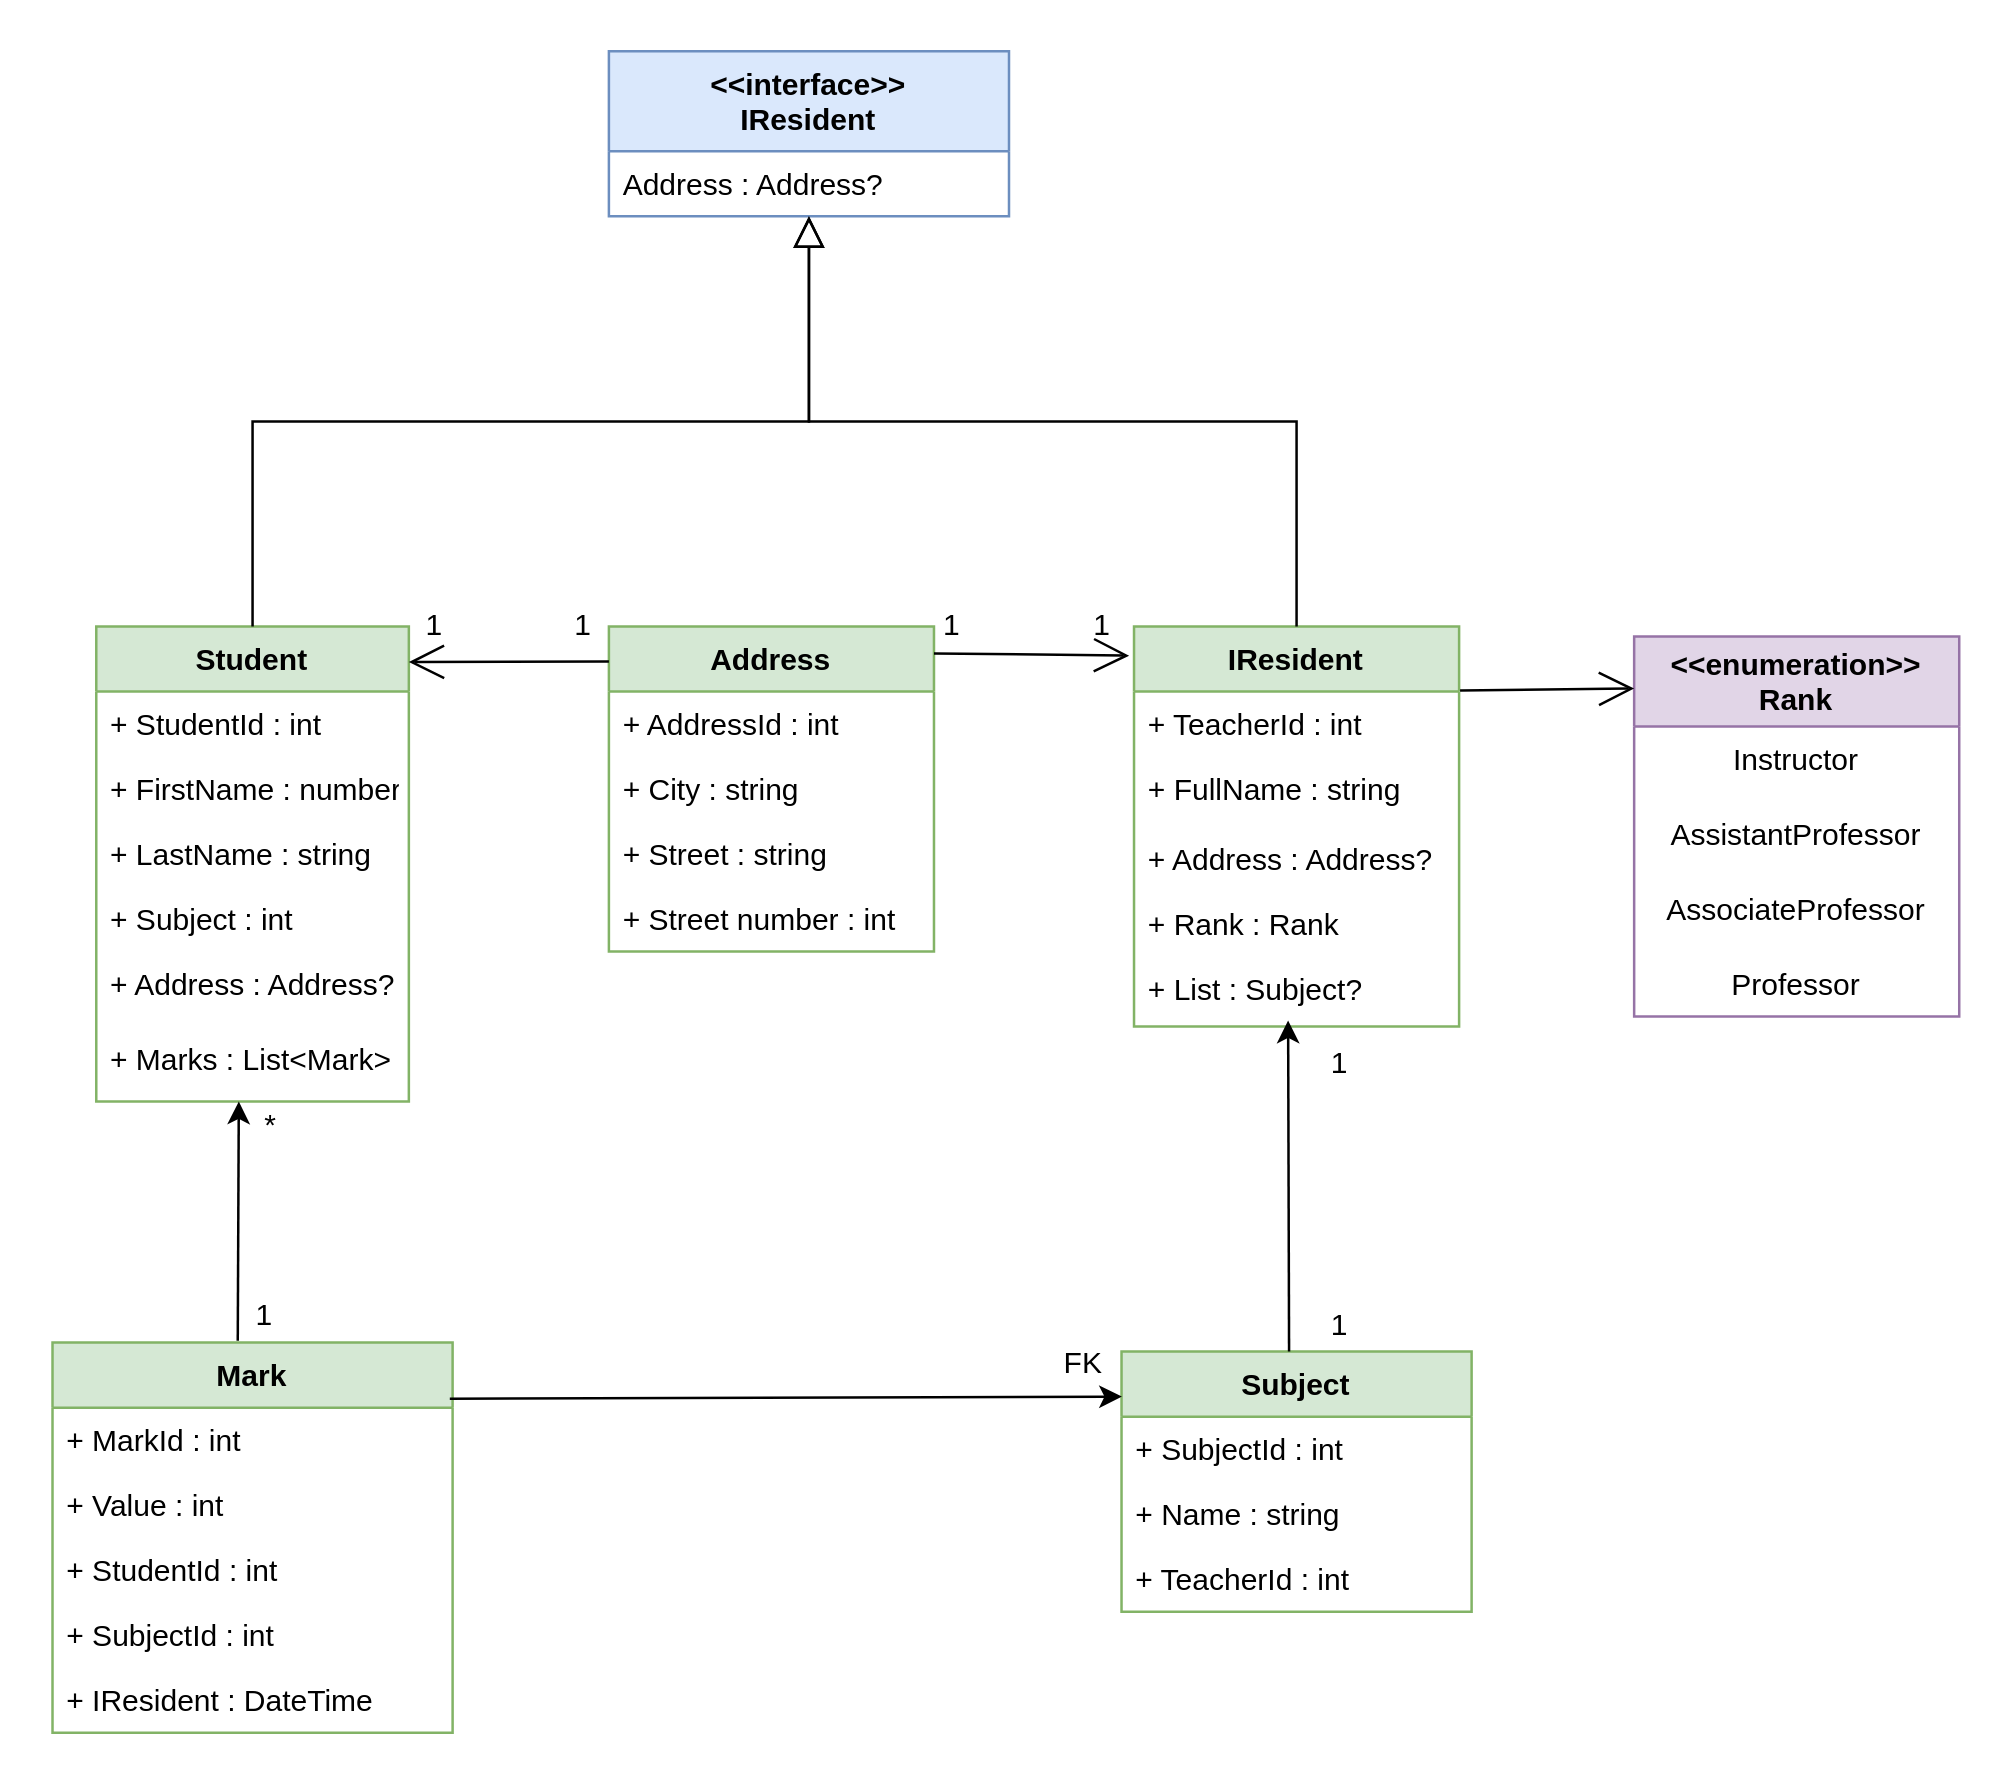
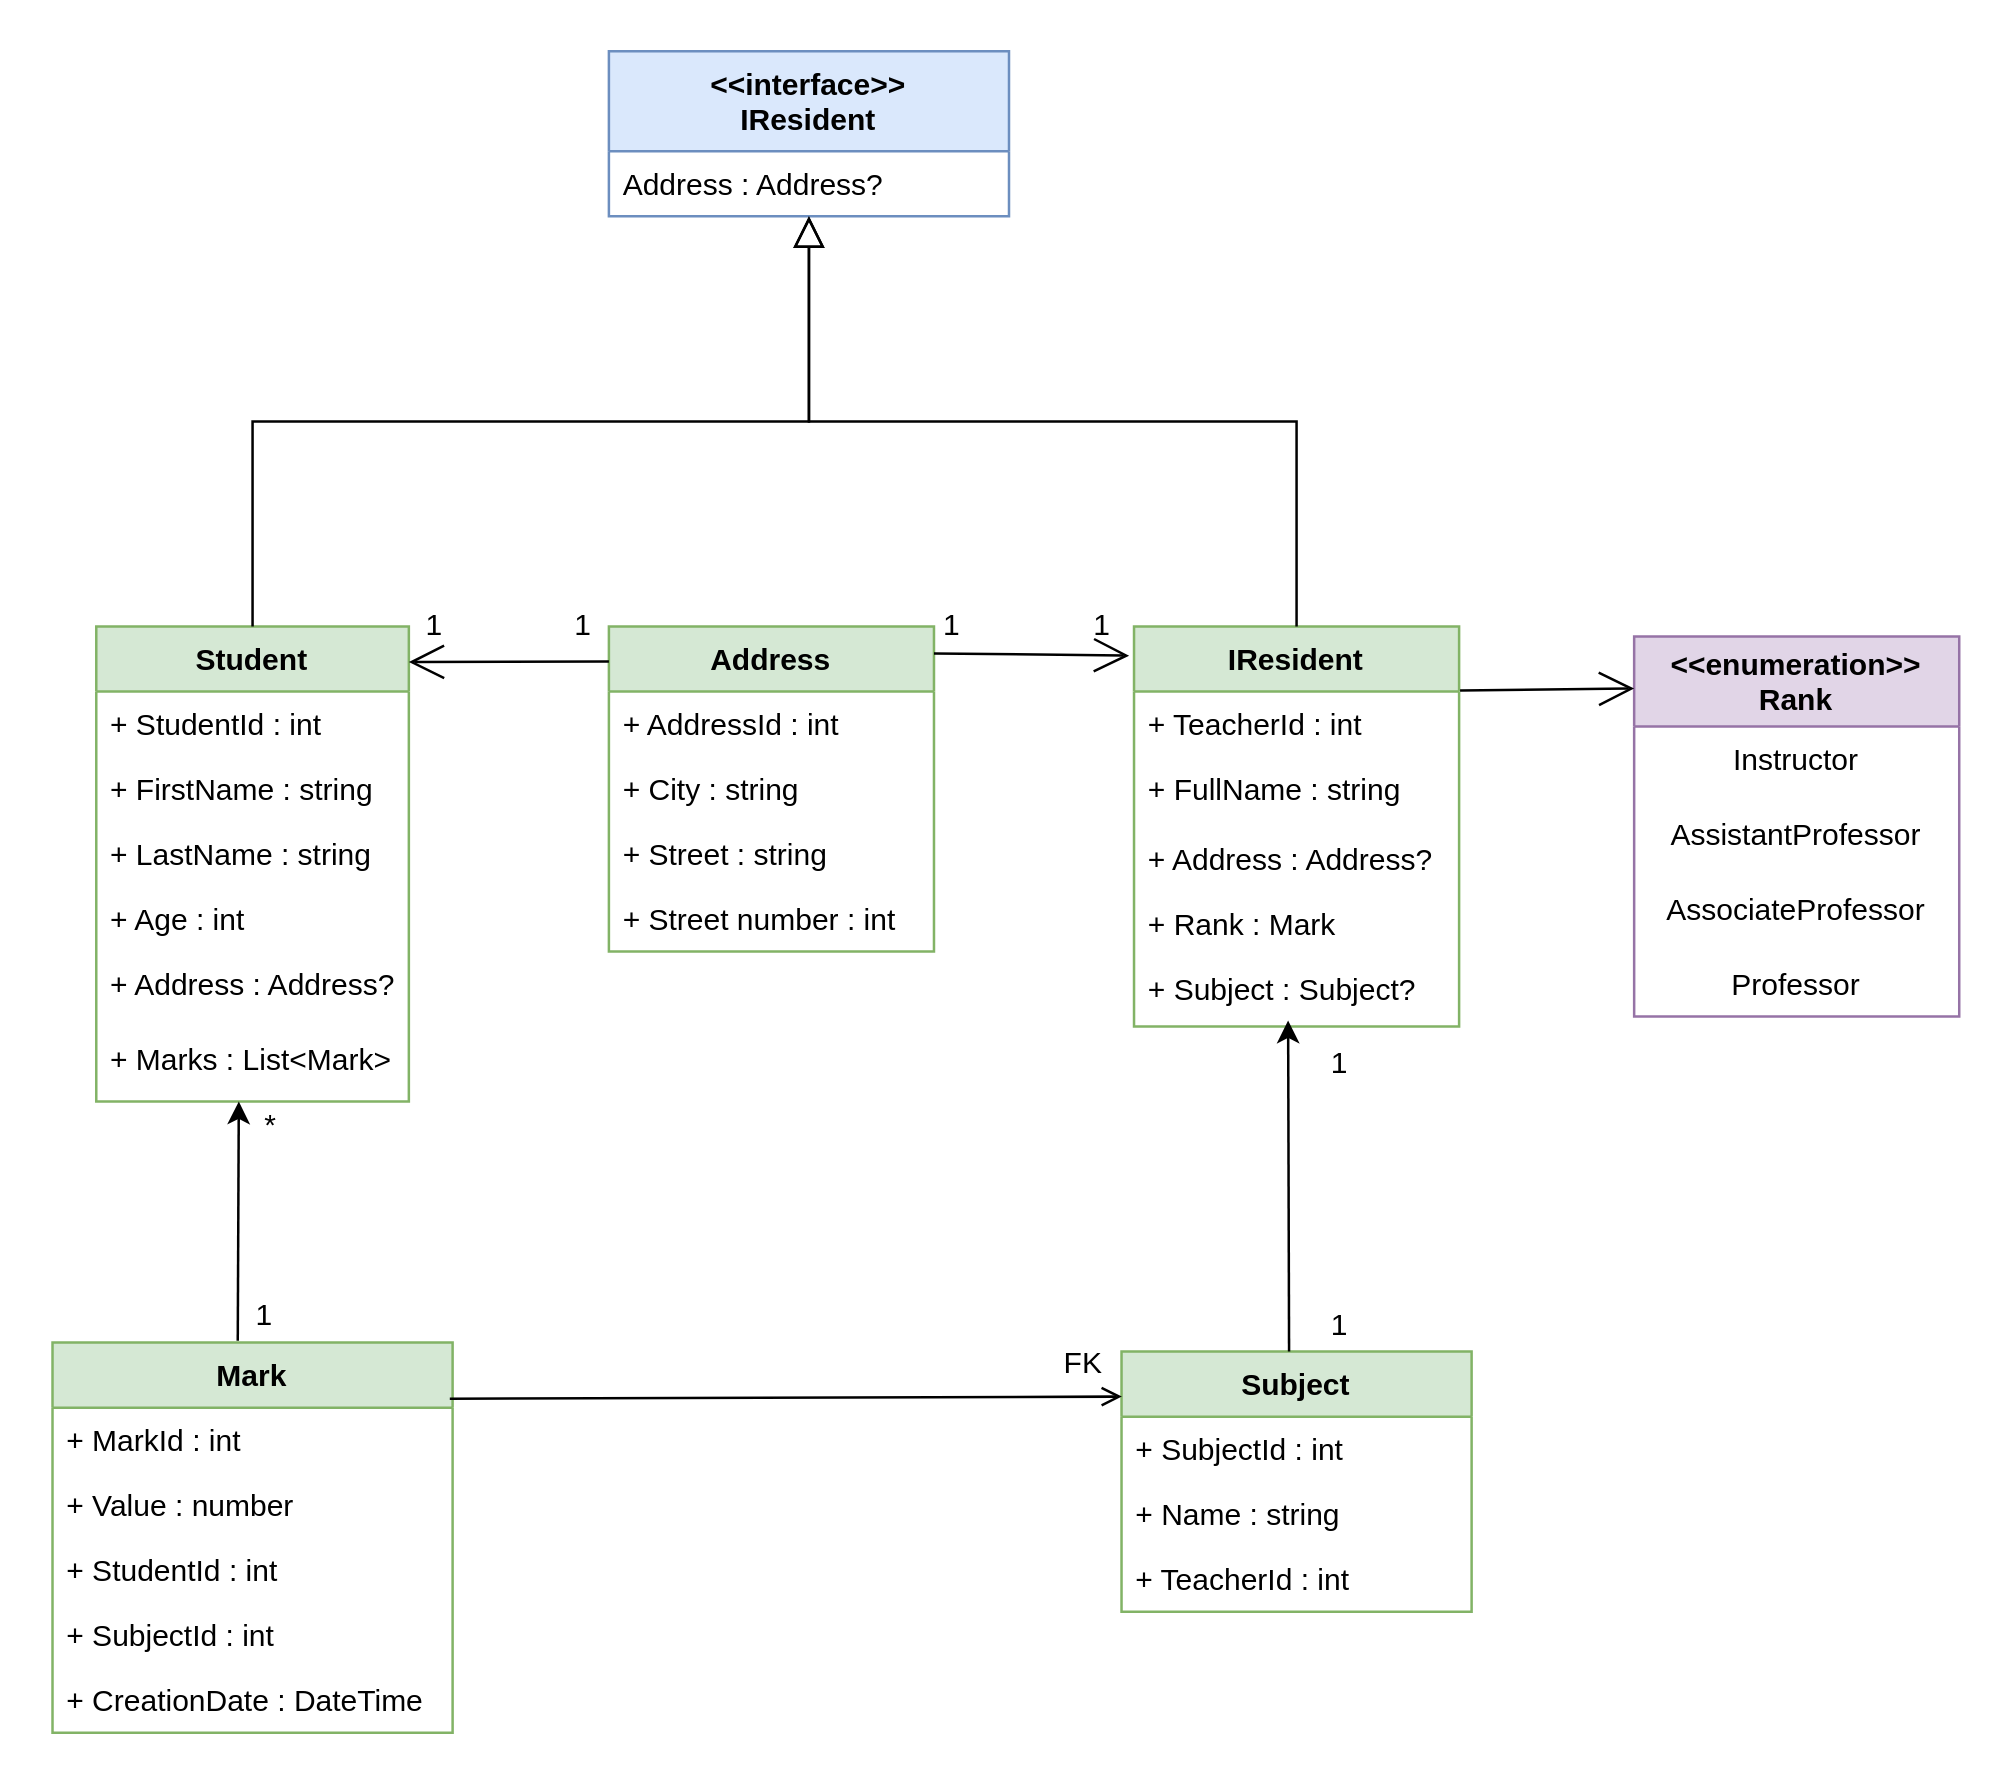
node "+ FirstName : number": label "+ FirstName : number" -> "+ FirstName : string"
node "+ Subject : int": label "+ Subject : int" -> "+ Age : int"
node "+ Rank : Rank": label "+ Rank : Rank" -> "+ Rank : Mark"
node "+ List : Subject?": label "+ List : Subject?" -> "+ Subject : Subject?"
edge "+ MarkId : int" -> "Subject": arrowhead classic -> open
node "+ Value : int": label "+ Value : int" -> "+ Value : number"
node "+ IResident : DateTime": label "+ IResident : DateTime" -> "+ CreationDate : DateTime"
